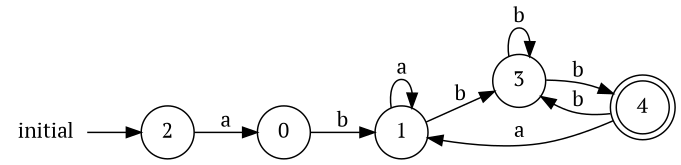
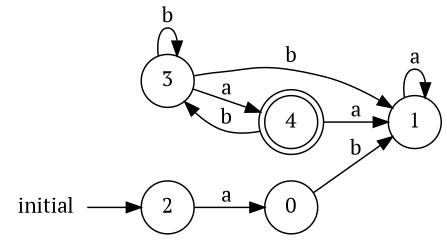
edge "3" -> "4": label "b" -> "a"
edge "1" -> "3": reversed
